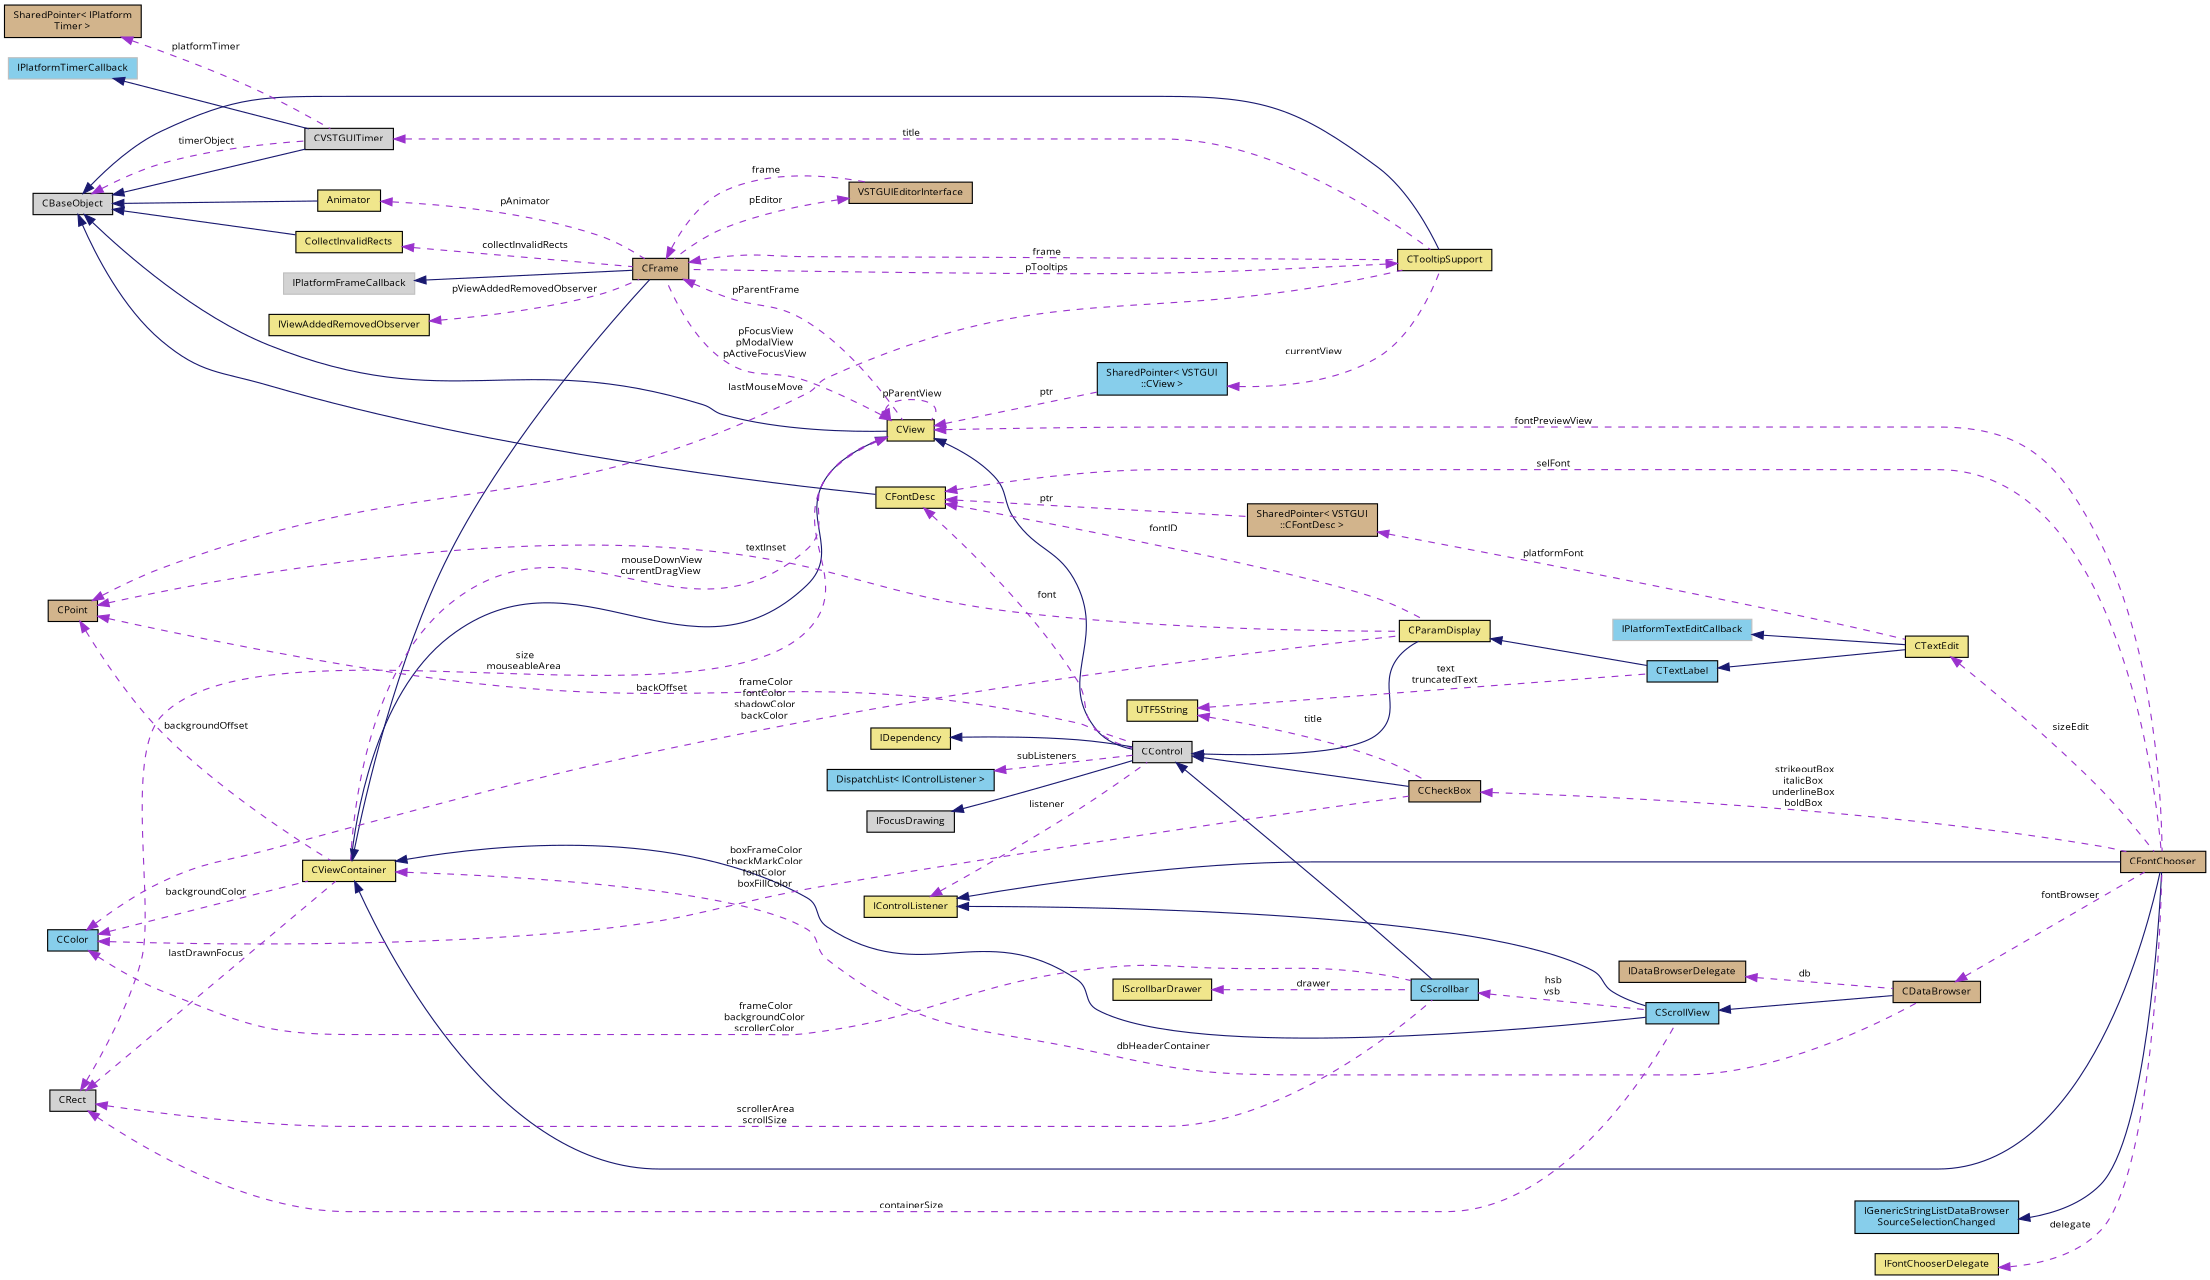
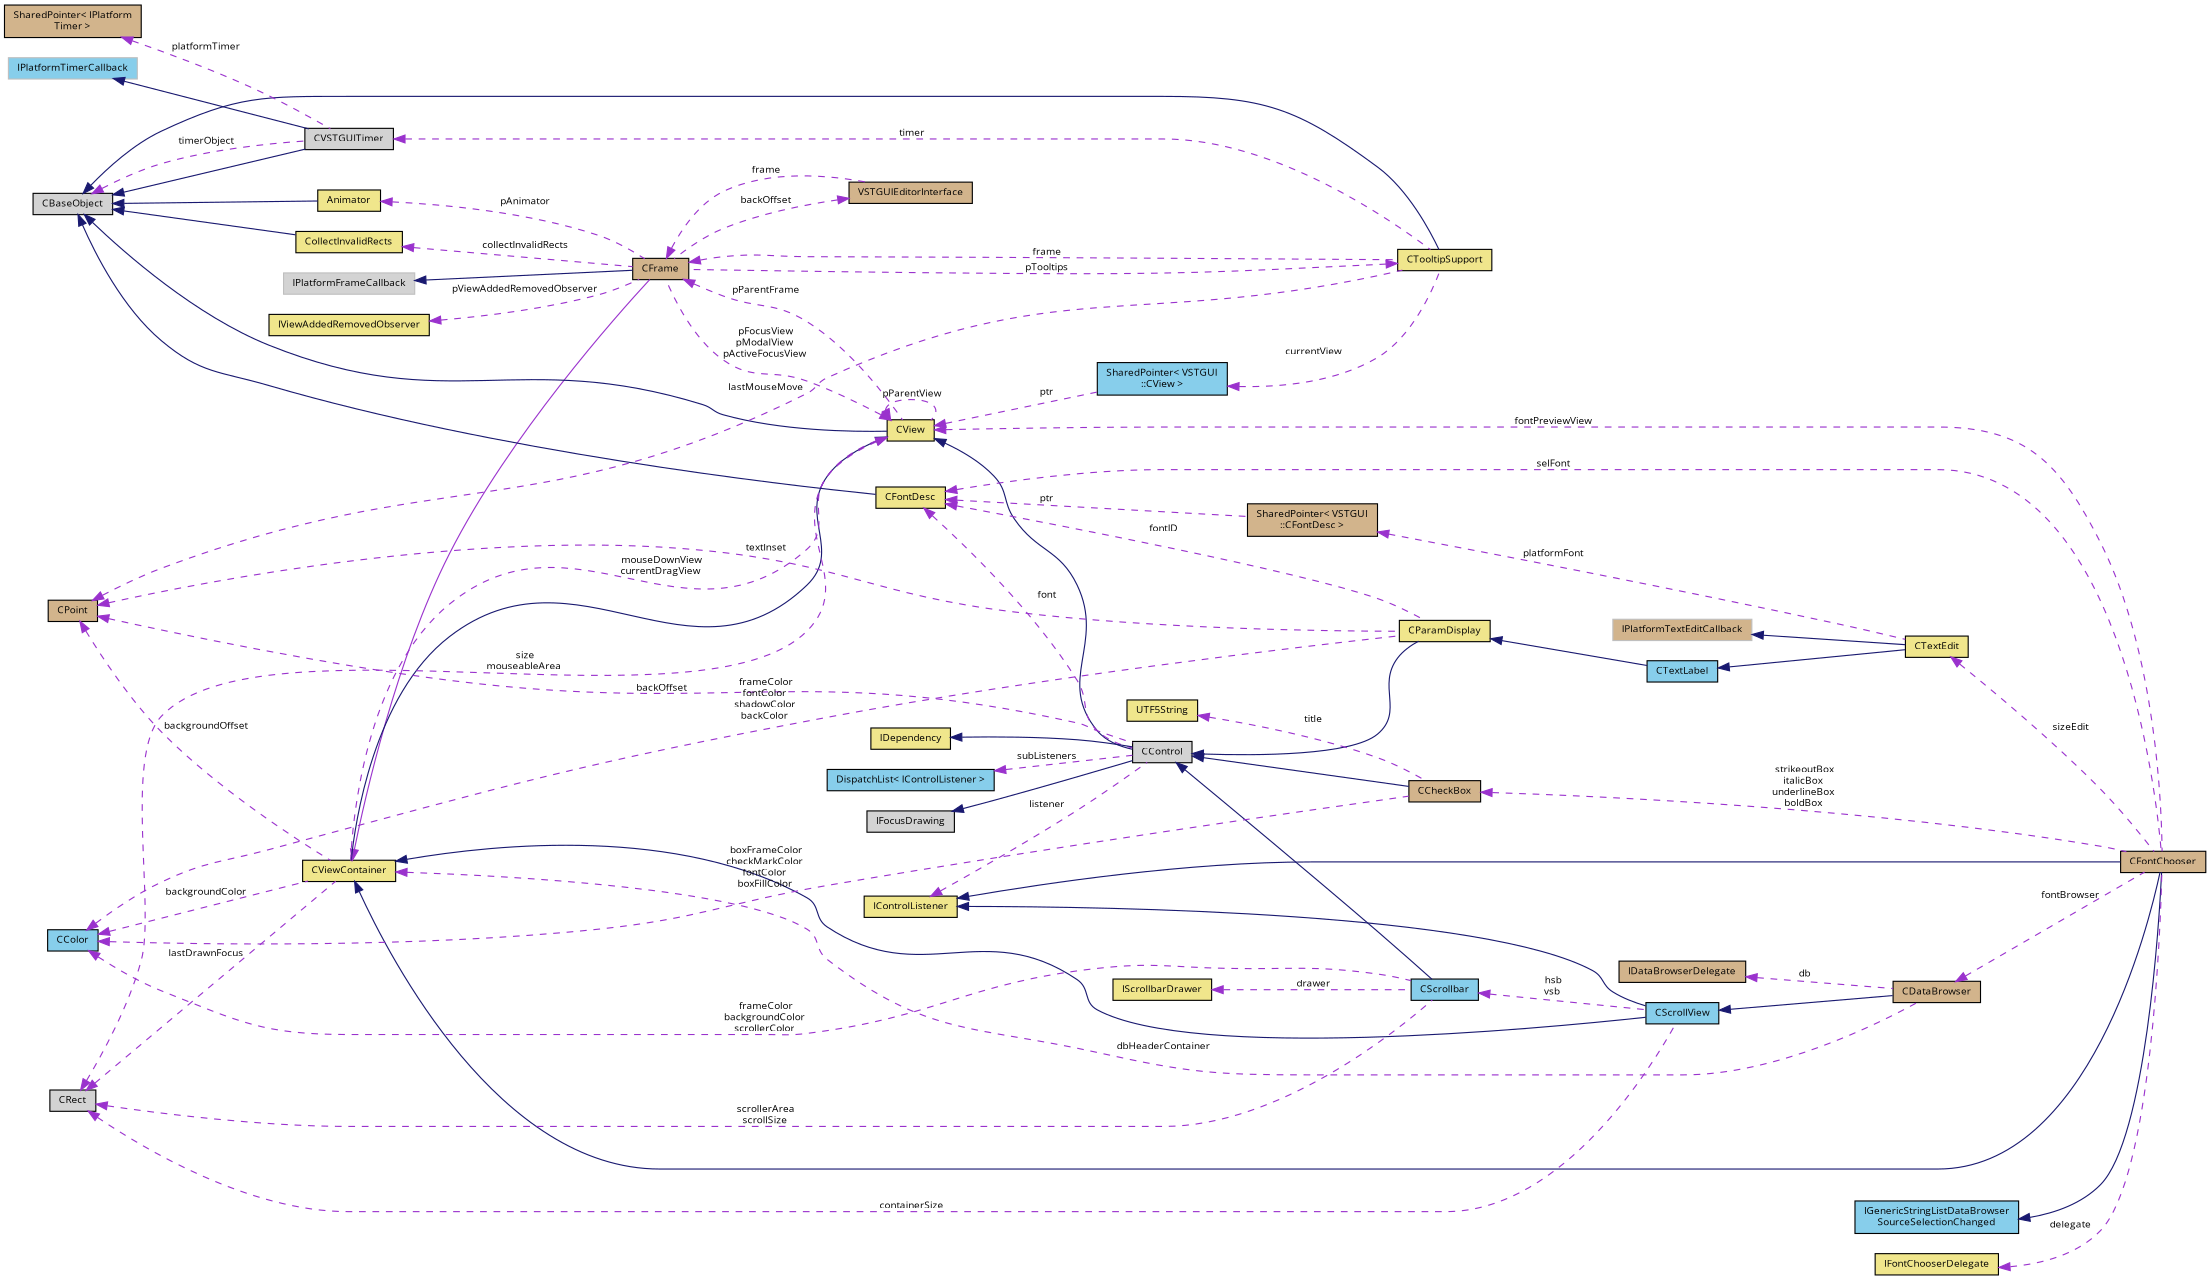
edge "CTooltipSupport" -> "CVSTGUITimer": label " title" -> " timer"
edge "CFrame" -> "VSTGUIEditorInterface": label " pEditor" -> " backOffset"
edge "CFrame" -> "CViewContainer": color midnightblue -> darkorchid3
node "IPlatformTextEditCallback": fillcolor skyblue -> tan
edge "CTextLabel" -> "UTF5String": removed, label "text truncatedText"
